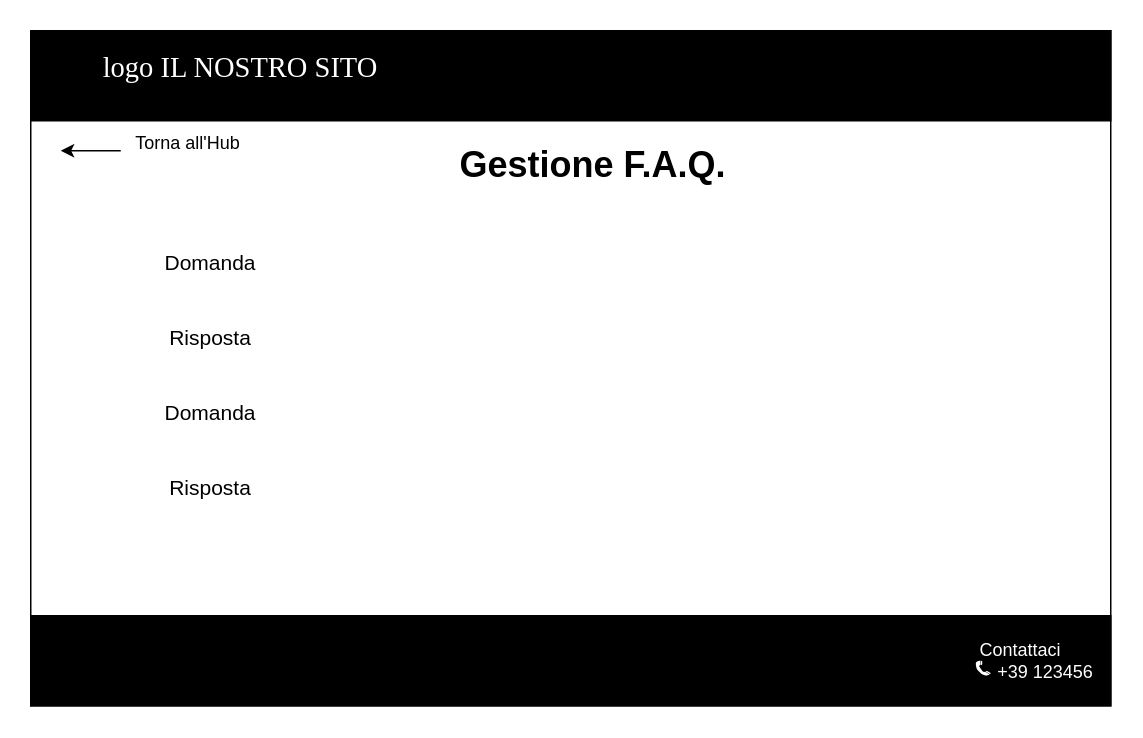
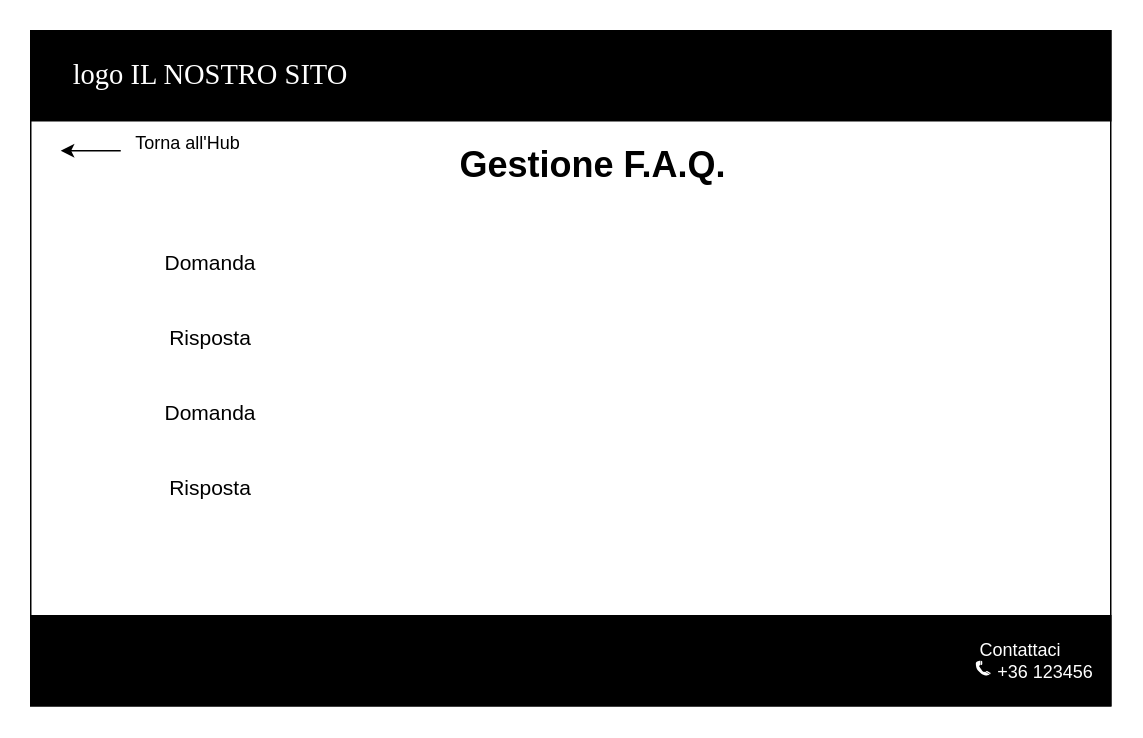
node "logo IL NOSTRO SITO": moved (241, 68) -> (211, 76)
node "Contattaci +39 123456": label "Contattaci +39 123456" -> "Contattaci +36 123456"
